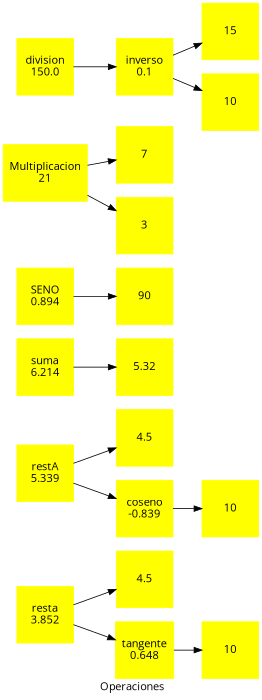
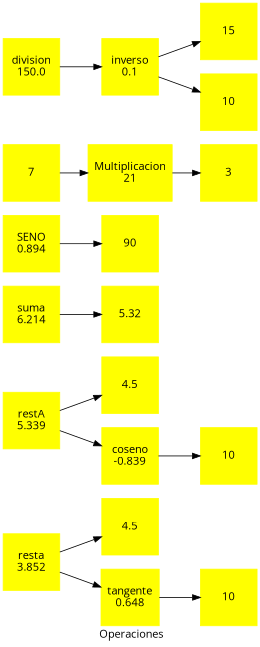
edge "Multiplicacion 21" -> "7": reversed
